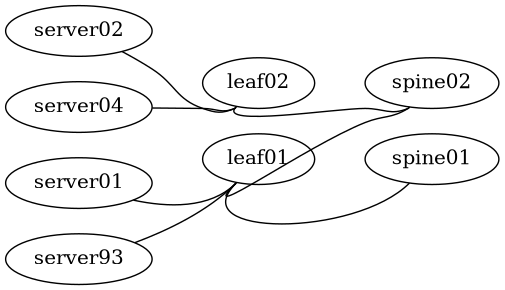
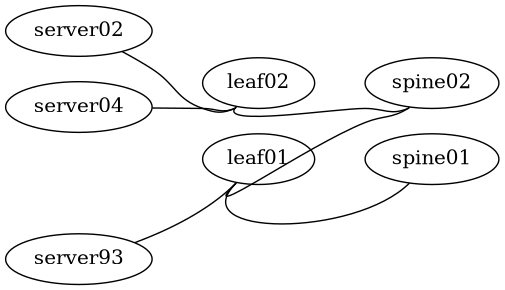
node "server01": removed
